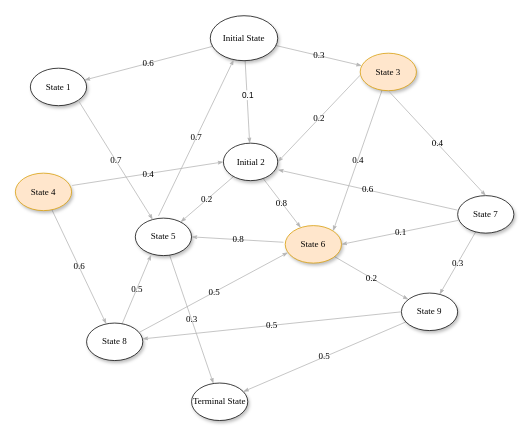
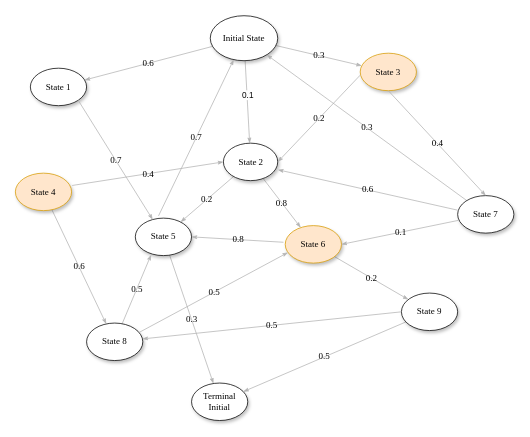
edge "State 3" -> "State 6": removed, label "0.4"
node "Initial 2": label "Initial 2" -> "State 2"
edge "State 7" -> "State 9": now "State 7" -> "Initial State"
node "Terminal State": label "Terminal State" -> "Terminal Initial"
